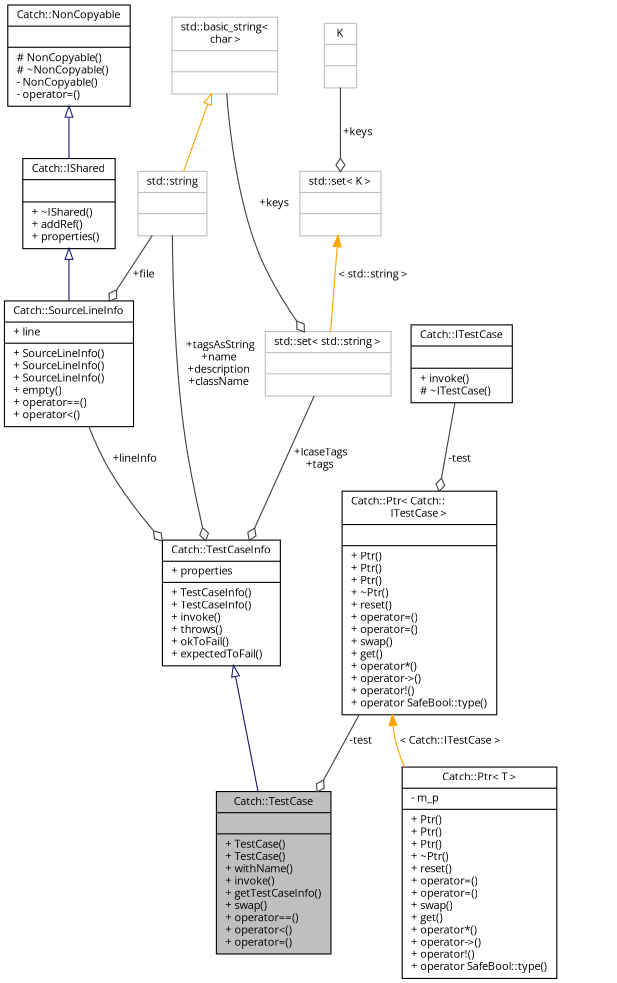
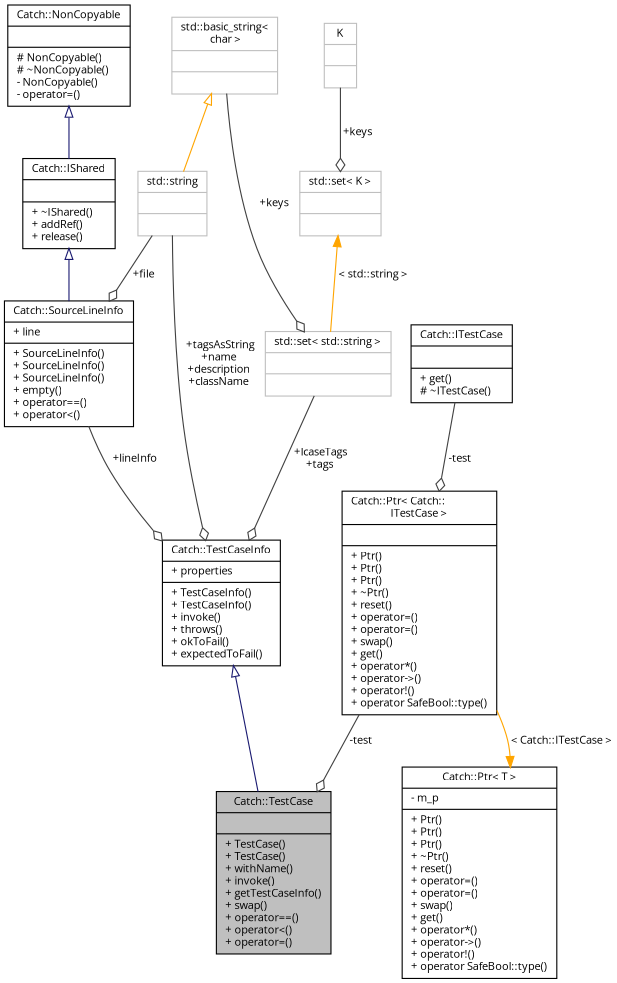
node "Catch::IShared": text "+ properties()" -> "+ release()"
node "Catch::ITestCase": text "+ invoke()" -> "+ get()"
edge "Catch::Ptr< T >" -> "Catch::Ptr< Catch::": reversed
